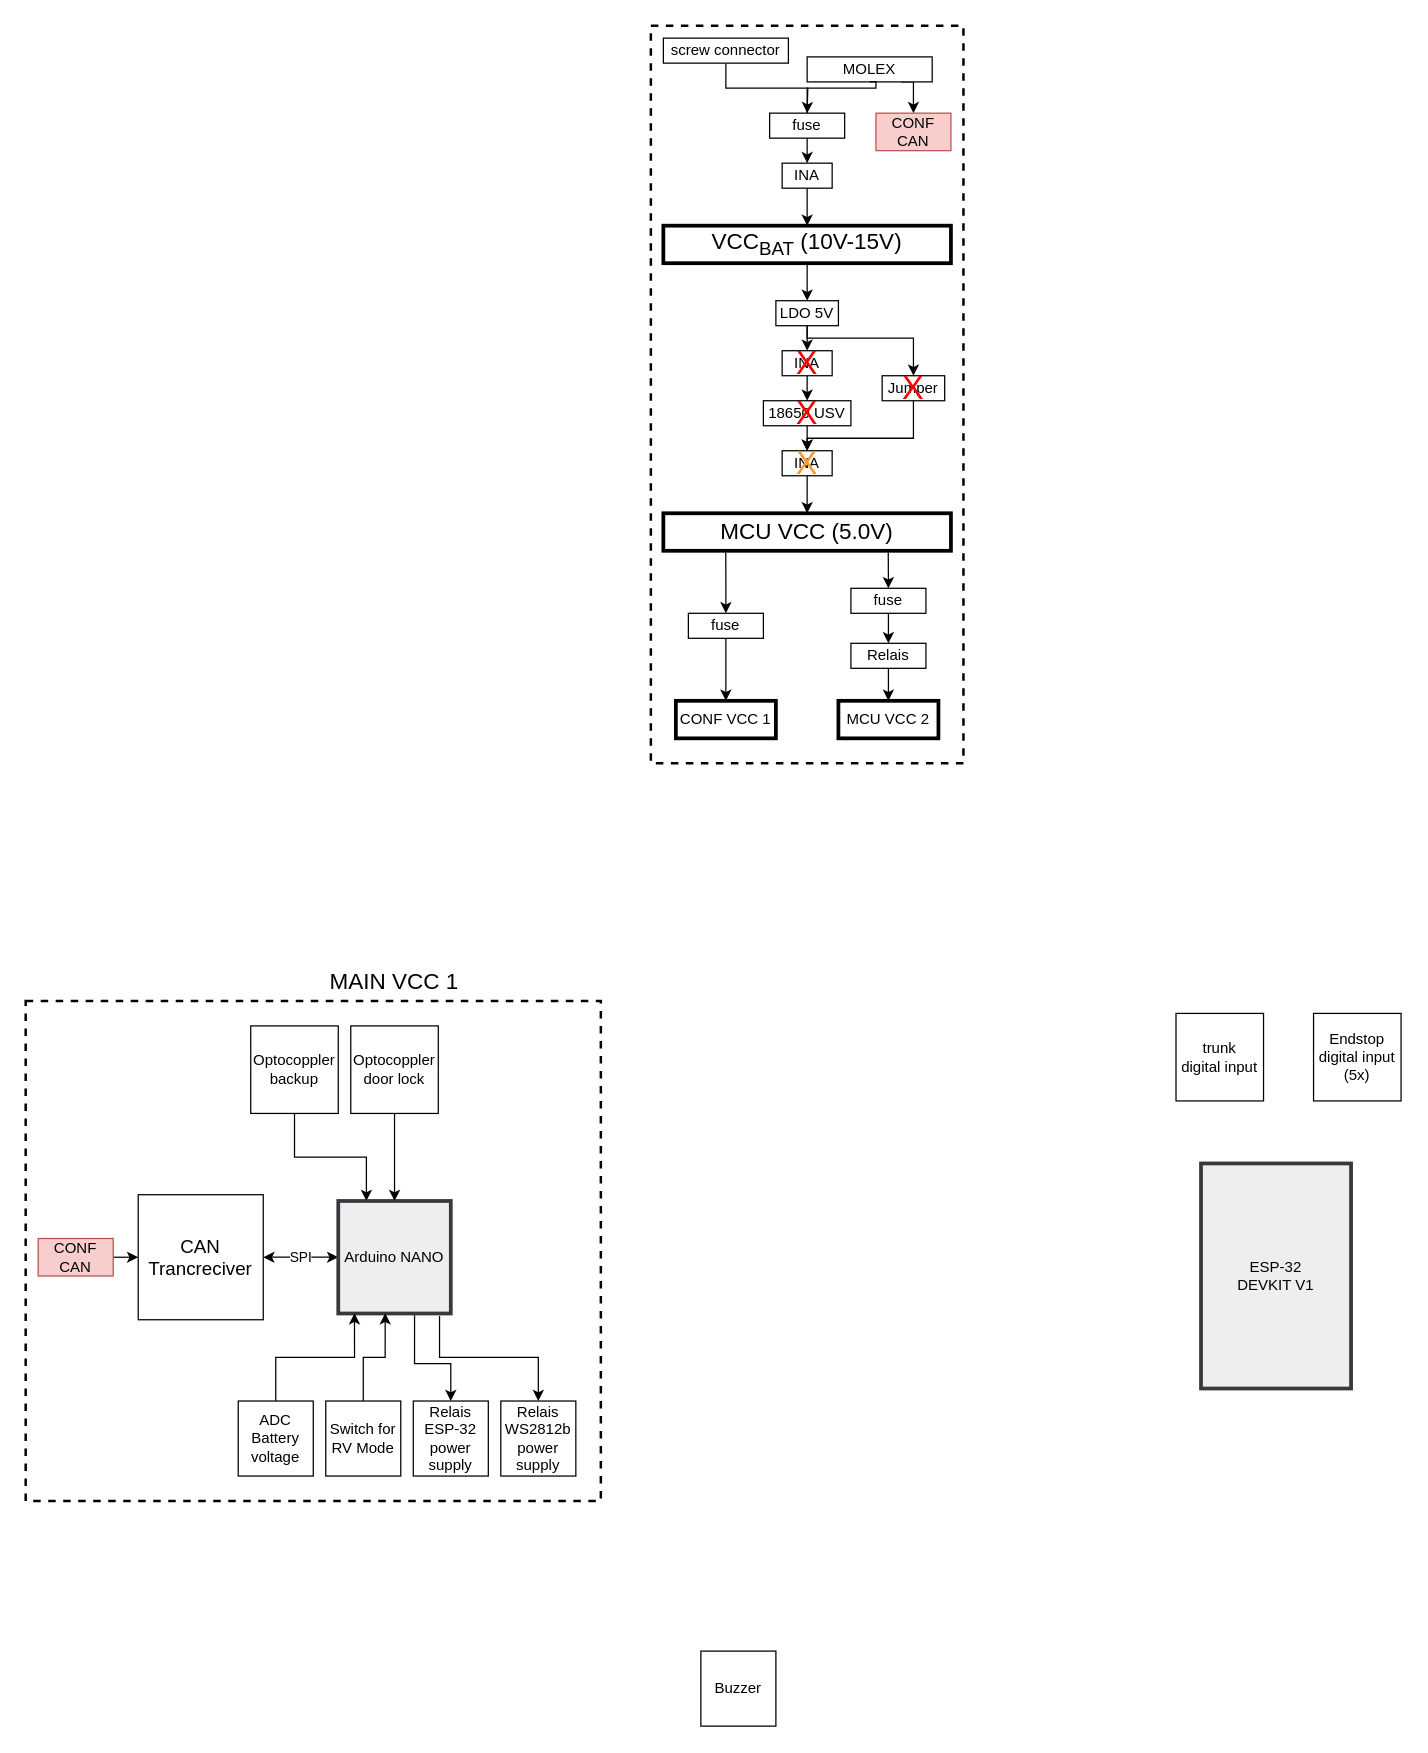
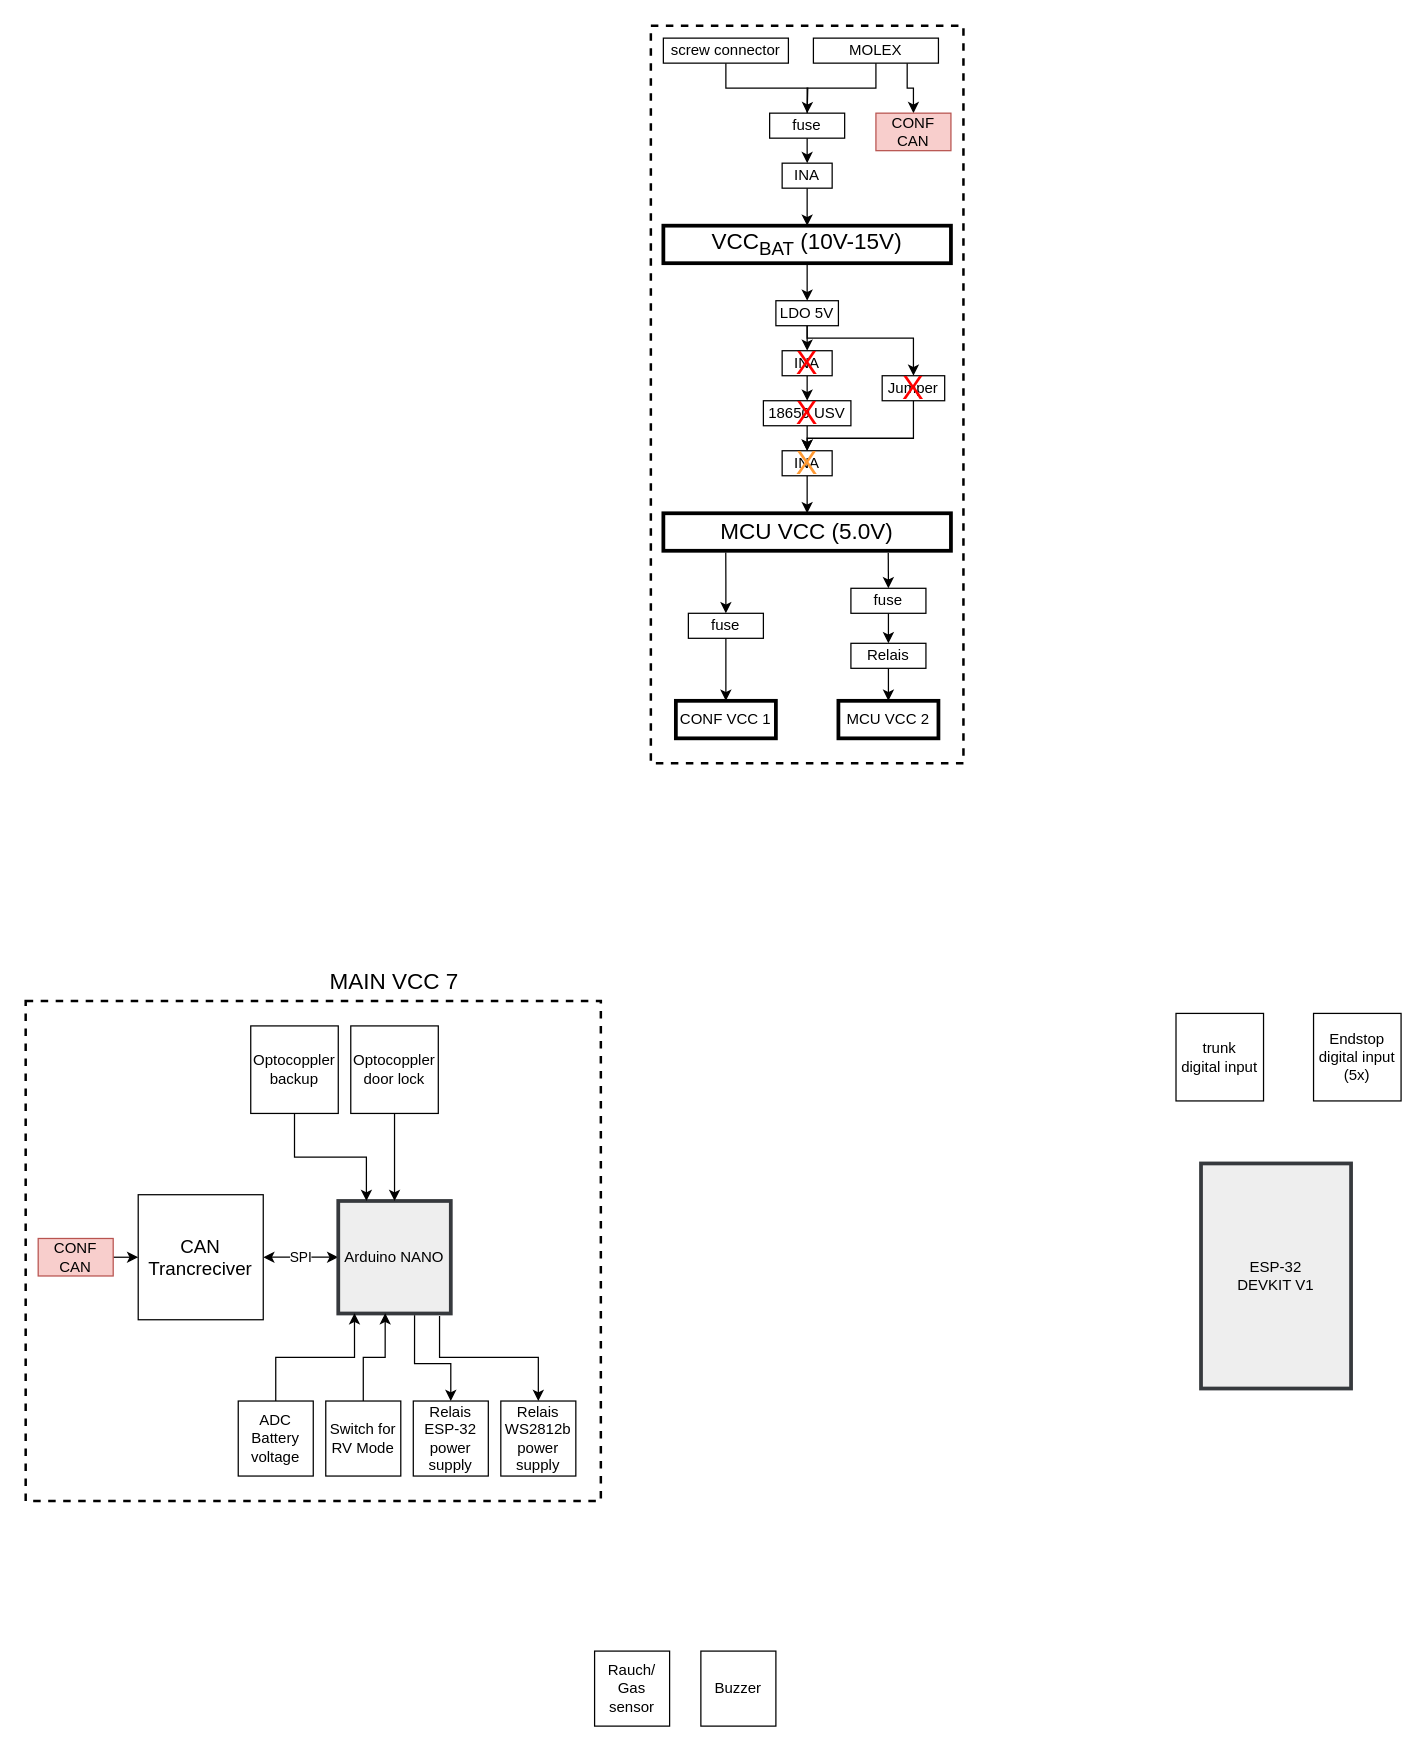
node "MOLEX": moved (869, 69) -> (876, 51)
node "MAIN VCC 1": label "MAIN VCC 1" -> "MAIN VCC 7"
node "Rauch/ Gas sensor": added
